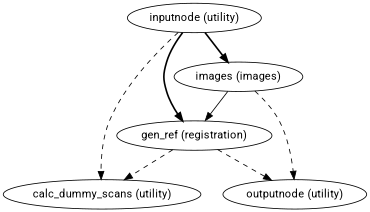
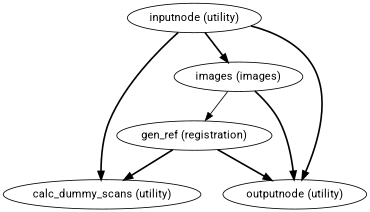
edge "inputnode (utility)" -> "gen_ref (registration)": now "inputnode (utility)" -> "outputnode (utility)"
edge "inputnode (utility)" -> "calc_dummy_scans (utility)": style dashed -> bold
edge "images (images)" -> "outputnode (utility)": style dashed -> bold
edge "gen_ref (registration)" -> "calc_dummy_scans (utility)": style dashed -> bold
edge "gen_ref (registration)" -> "outputnode (utility)": style dashed -> bold
